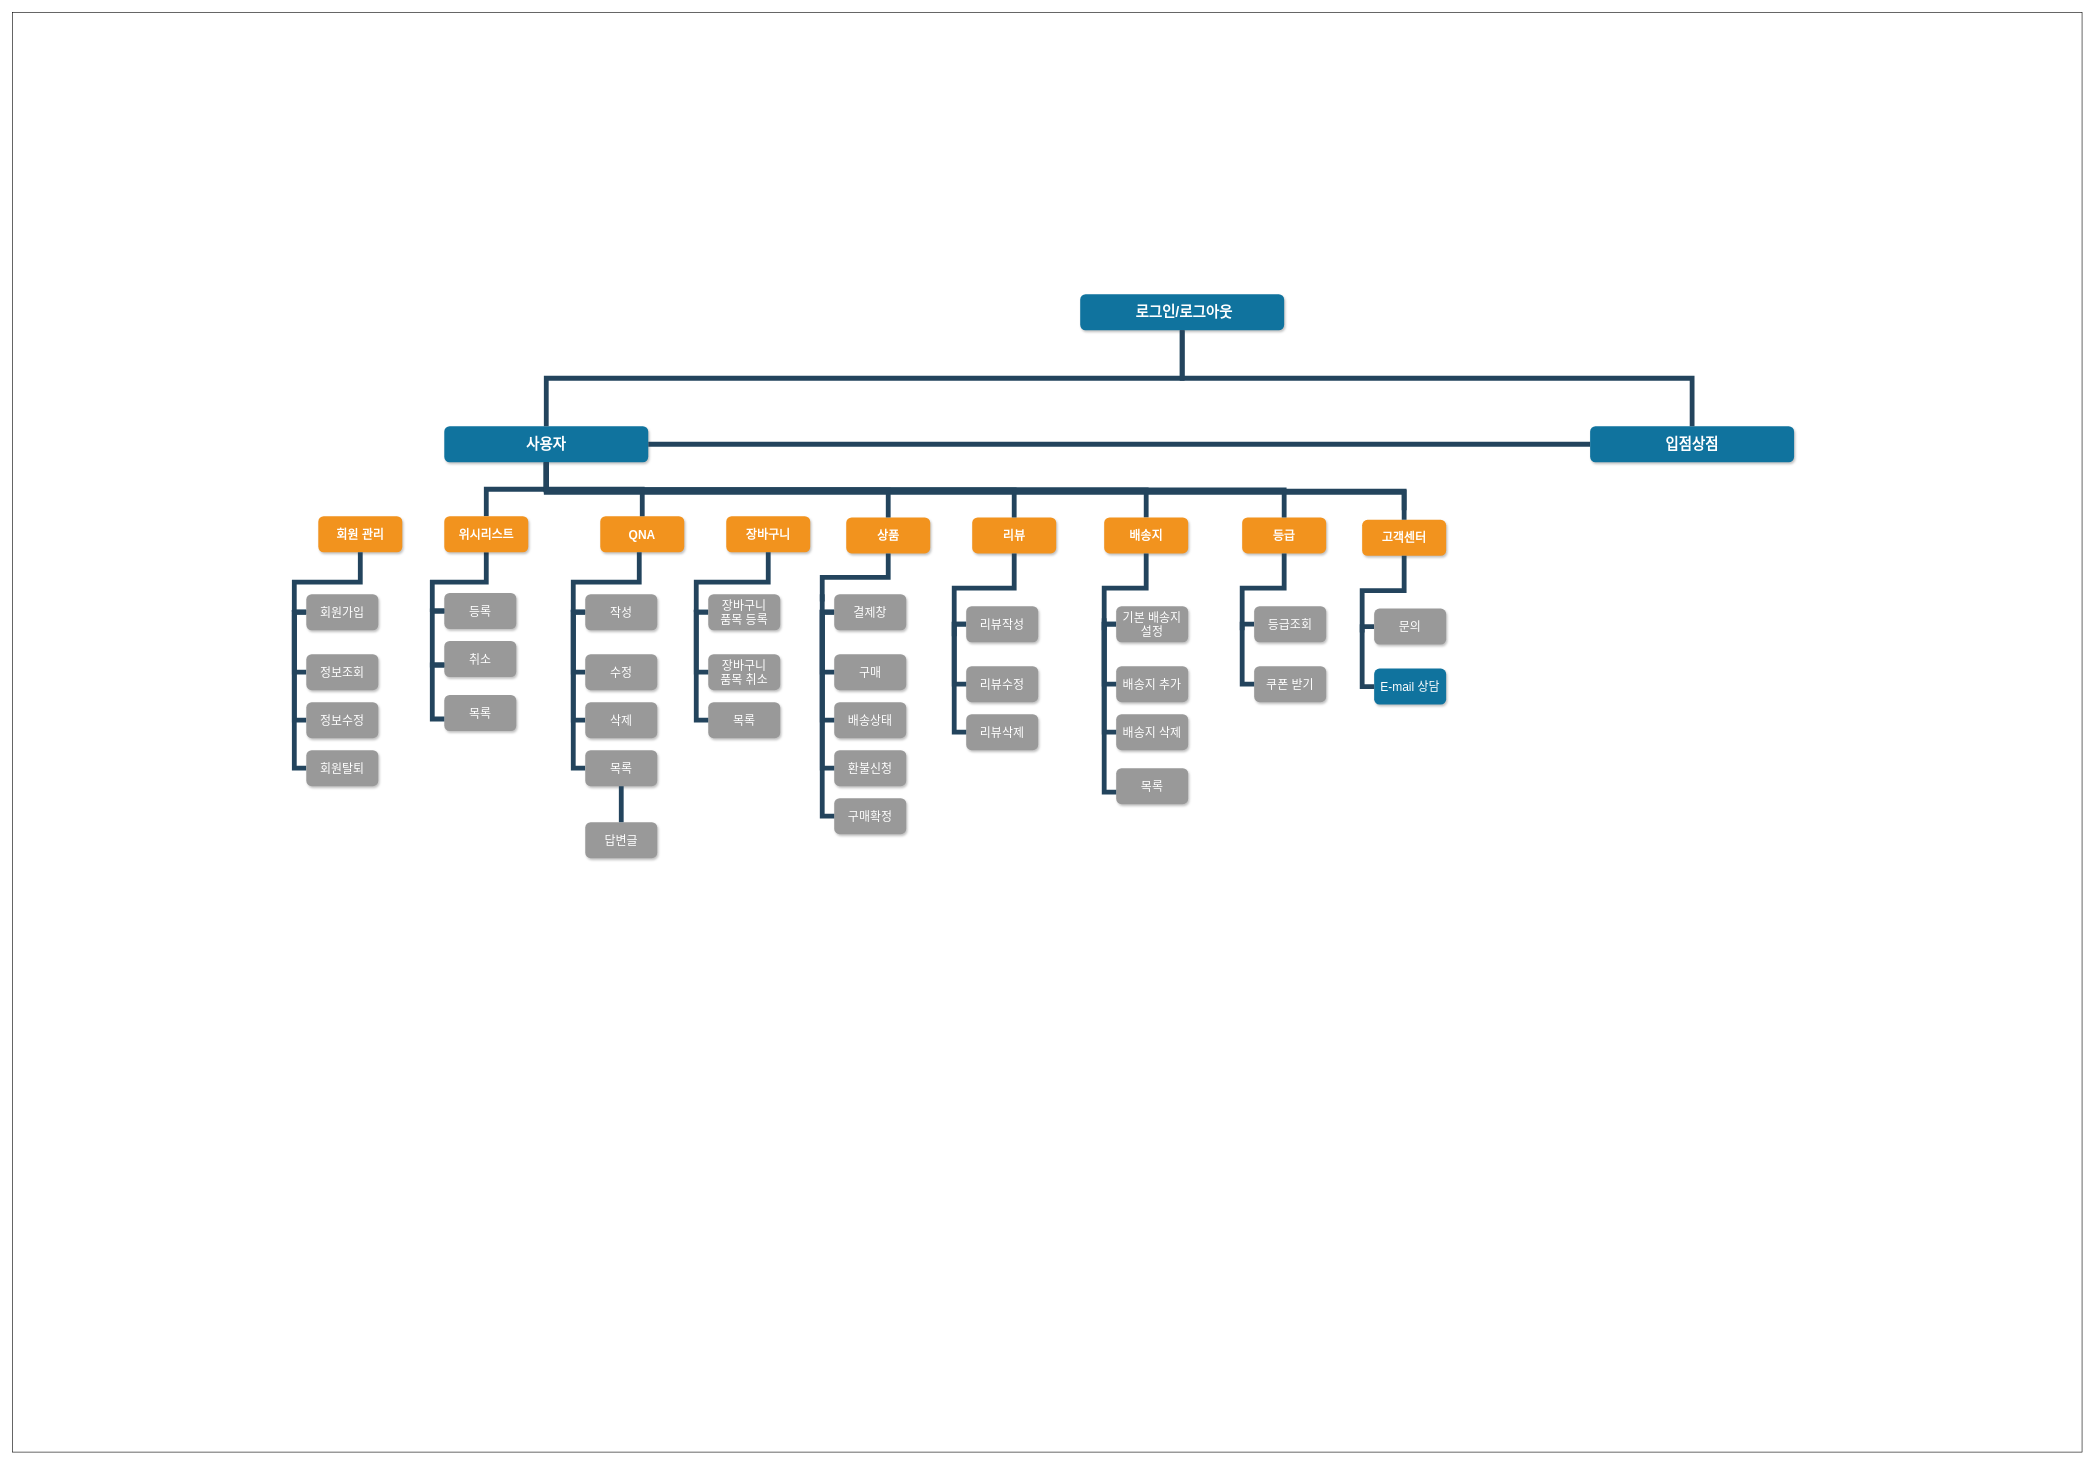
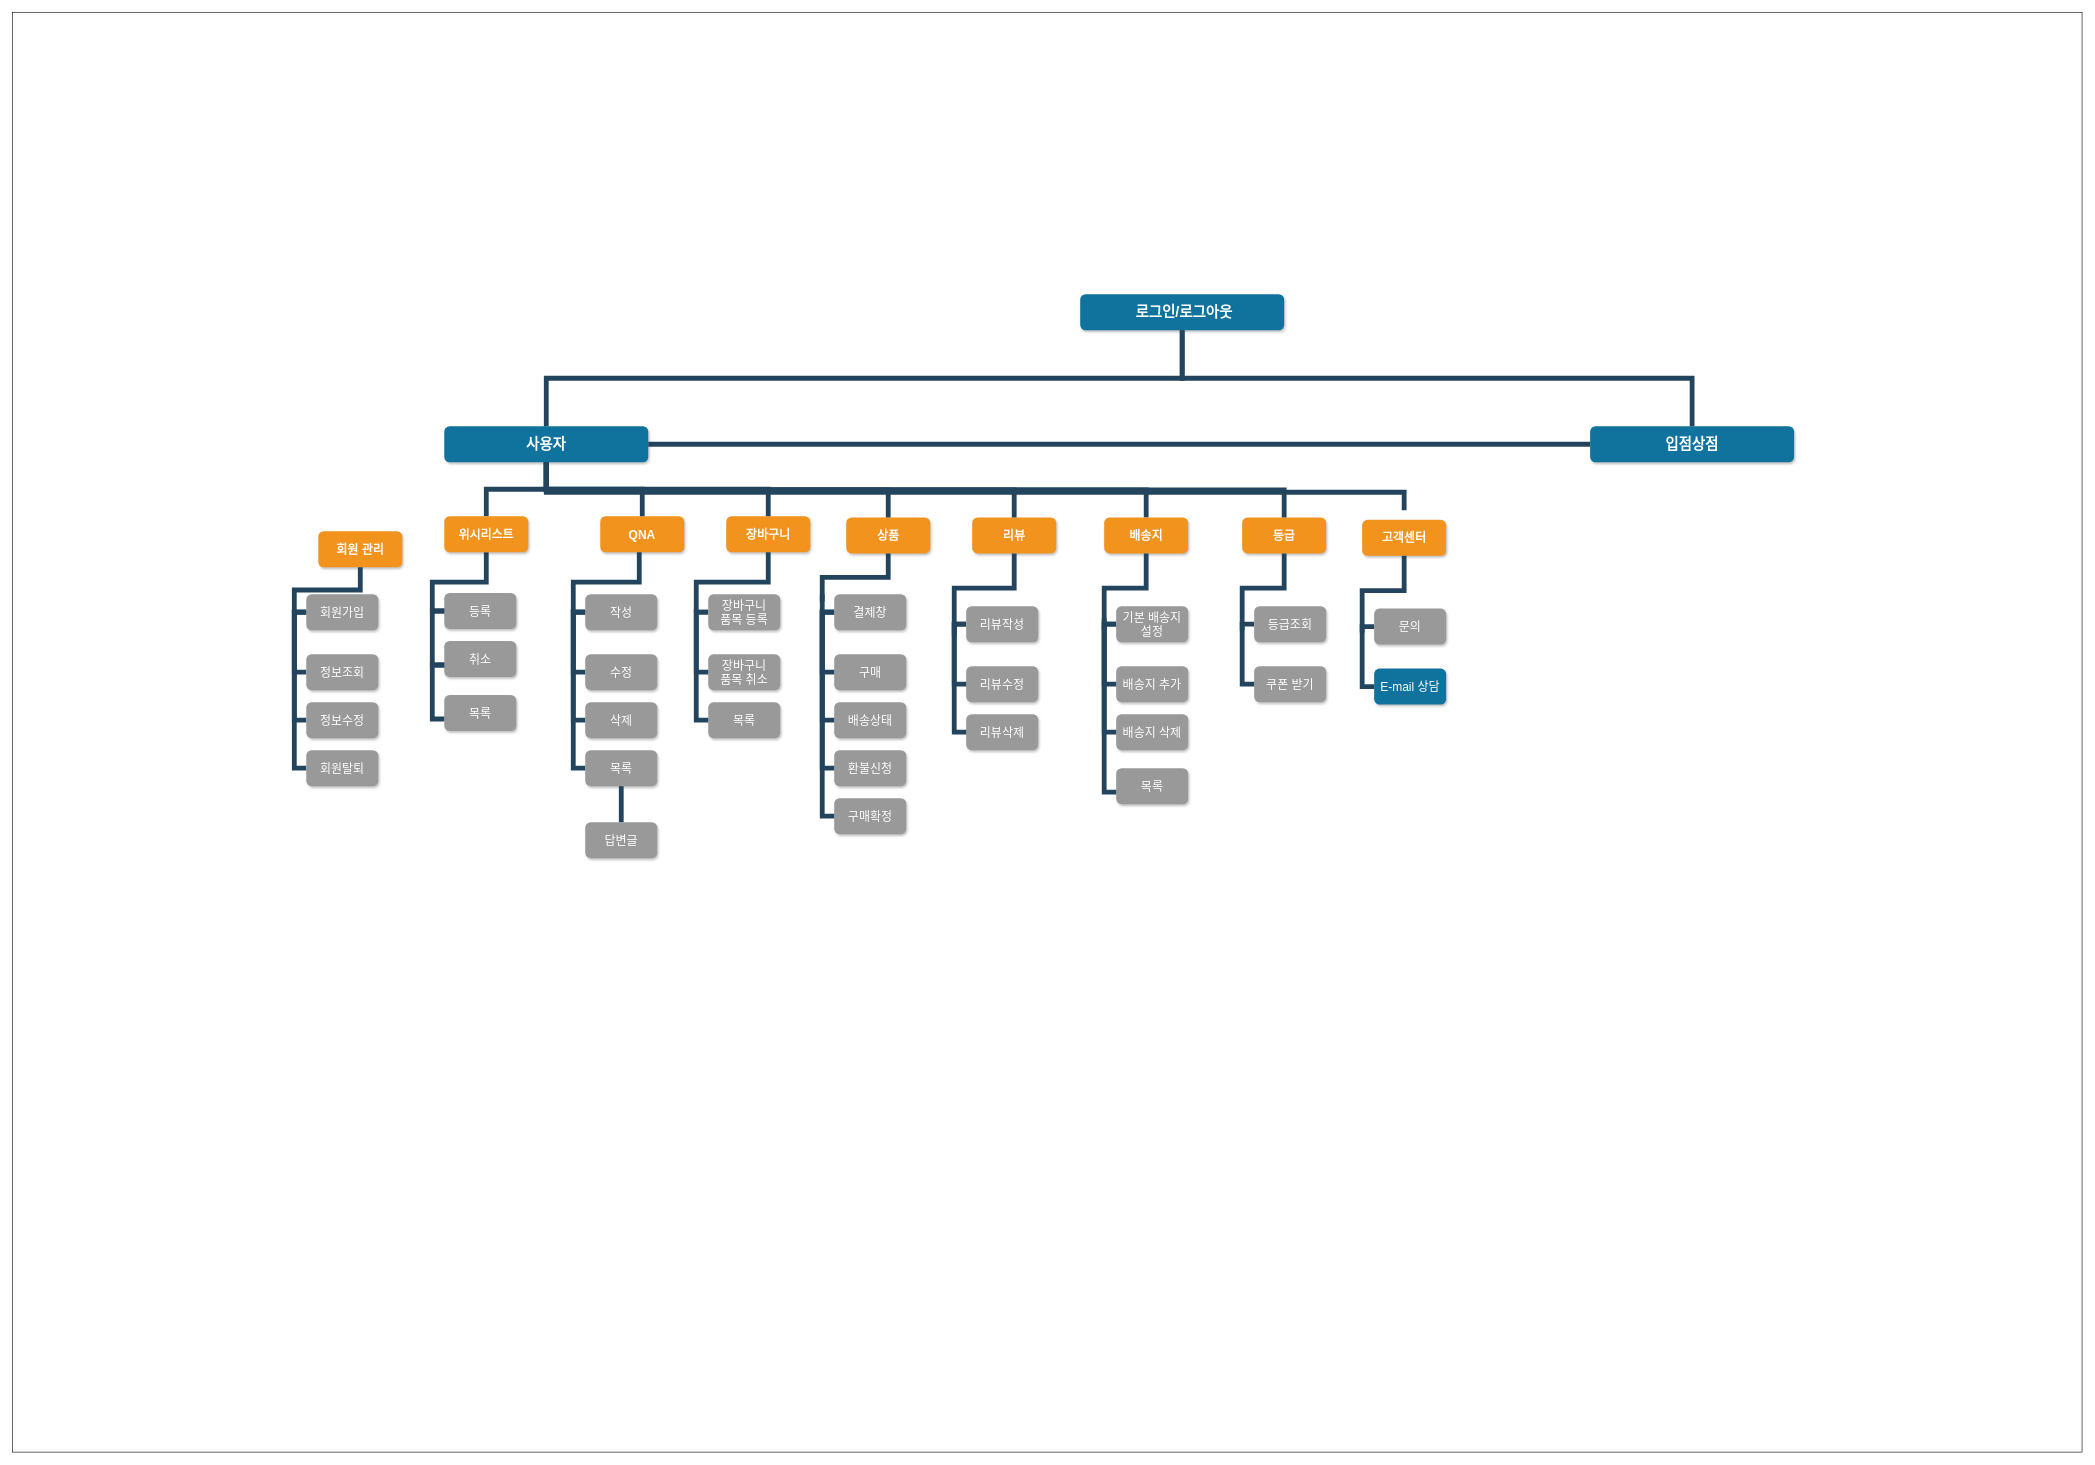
edge "사용자" -- "장바구니": added
edge "사용자" -- "고객센터": removed
node "회원 관리": moved (360, 534) -> (360, 549)
